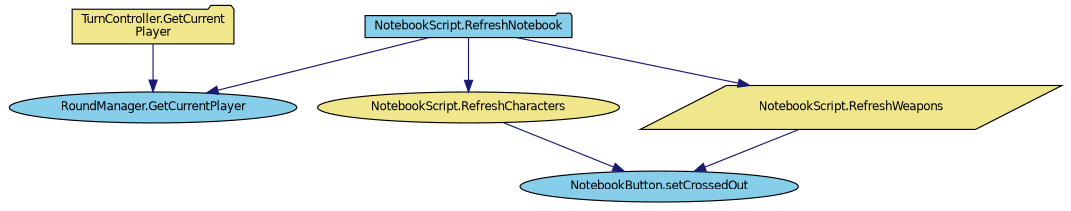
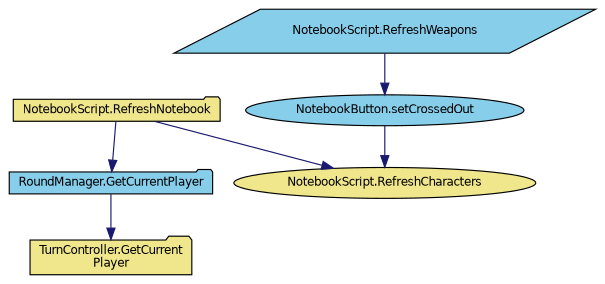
node "NotebookScript.RefreshNotebook": fillcolor skyblue -> khaki
edge "NotebookScript.RefreshNotebook" -> "NotebookScript.RefreshWeapons": removed
edge "TurnController.GetCurrent Player" -> "RoundManager.GetCurrentPlayer": reversed
node "RoundManager.GetCurrentPlayer": shape ellipse -> folder
node "NotebookScript.RefreshWeapons": fillcolor khaki -> skyblue
edge "NotebookScript.RefreshCharacters" -> "NotebookButton.setCrossedOut": reversed
